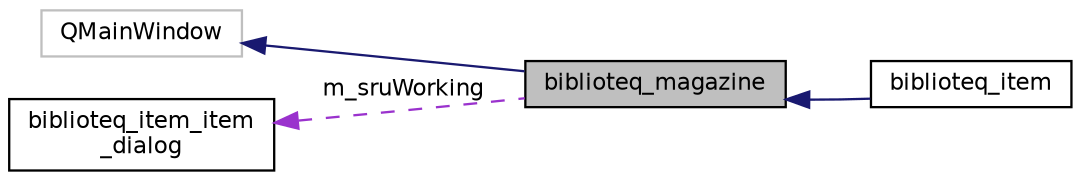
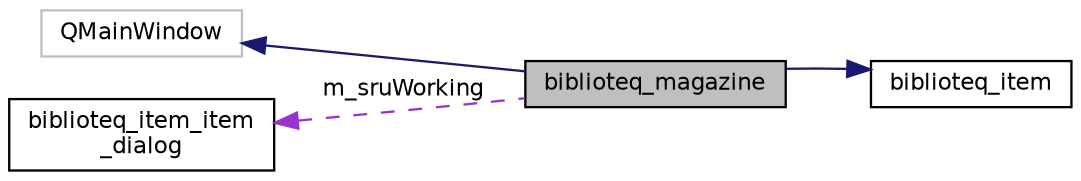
edge "biblioteq_item" -> "biblioteq_magazine": reversed
